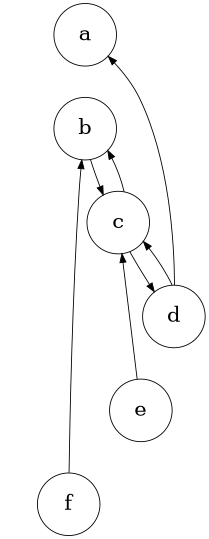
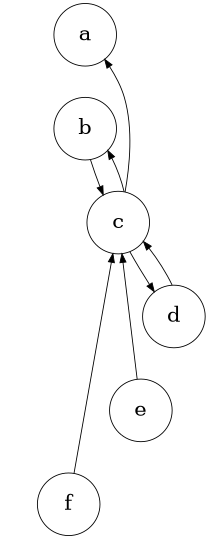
edge "d" -> "a": now "c" -> "a"
edge "f" -> "b": now "f" -> "c"
